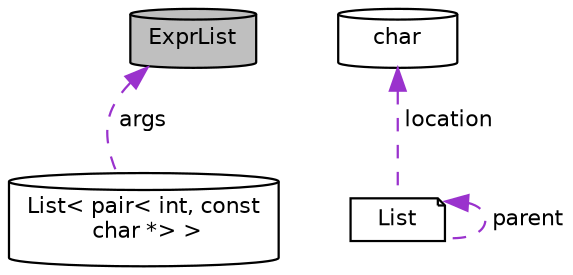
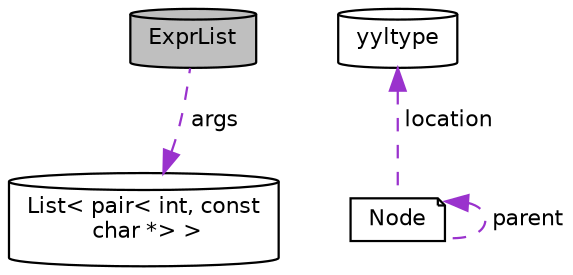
node "char": label "char" -> "yyltype"
edge "List< pair< int, const char *> >" -> "ExprList": reversed
node "List": label "List" -> "Node"
